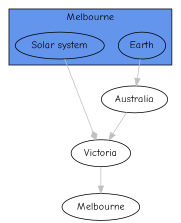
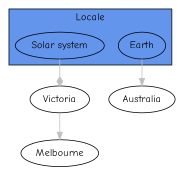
cluster "Melbourne": label "Melbourne" -> "Locale"
edge "Australia" -> "Victoria": removed
